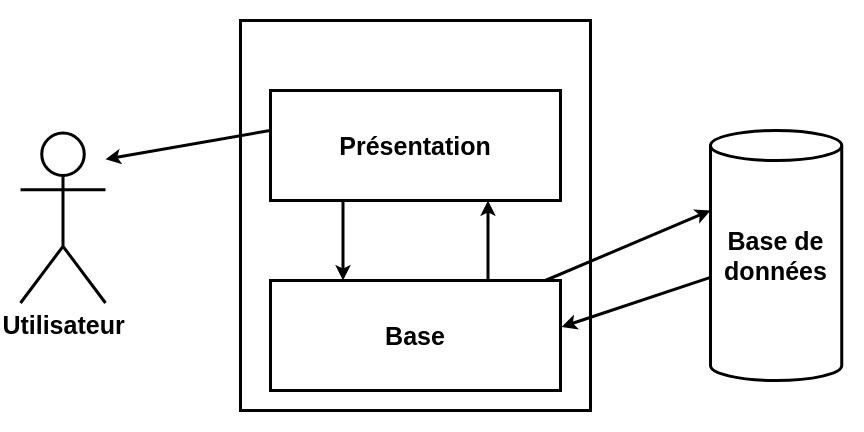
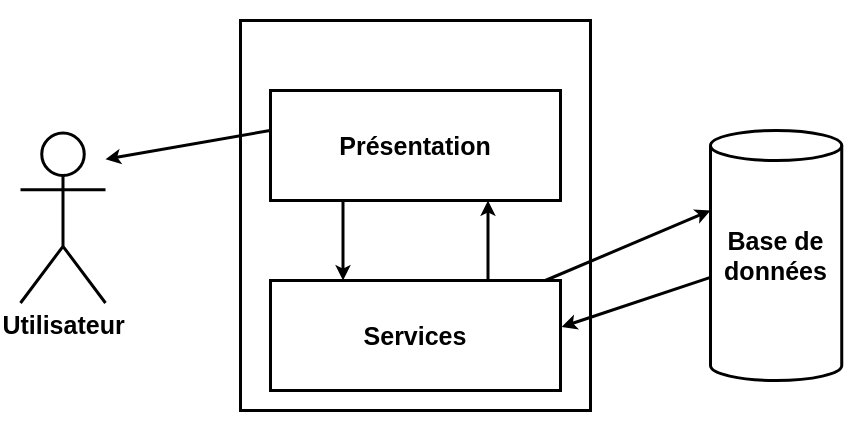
node "Base": label "Base" -> "Services"
